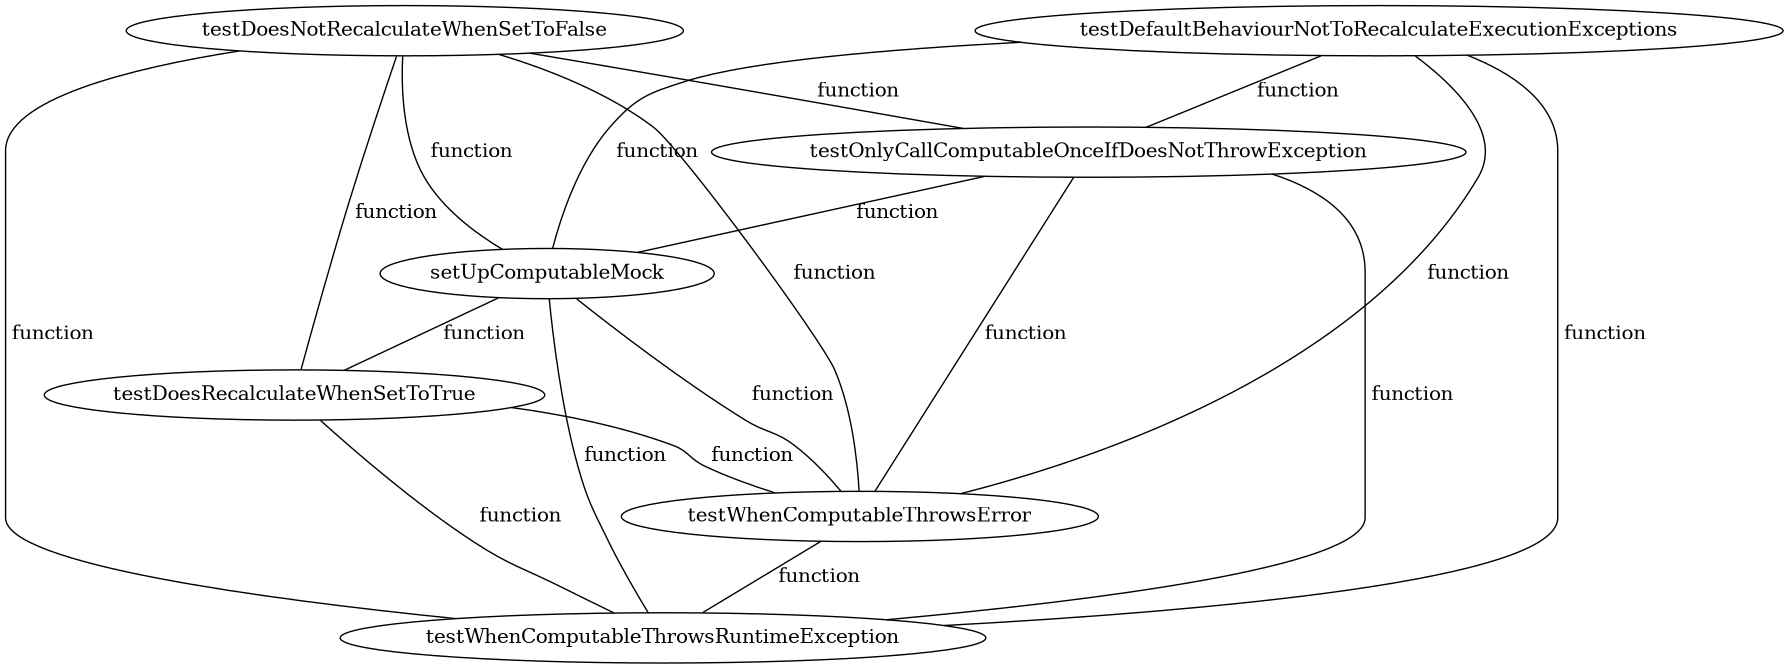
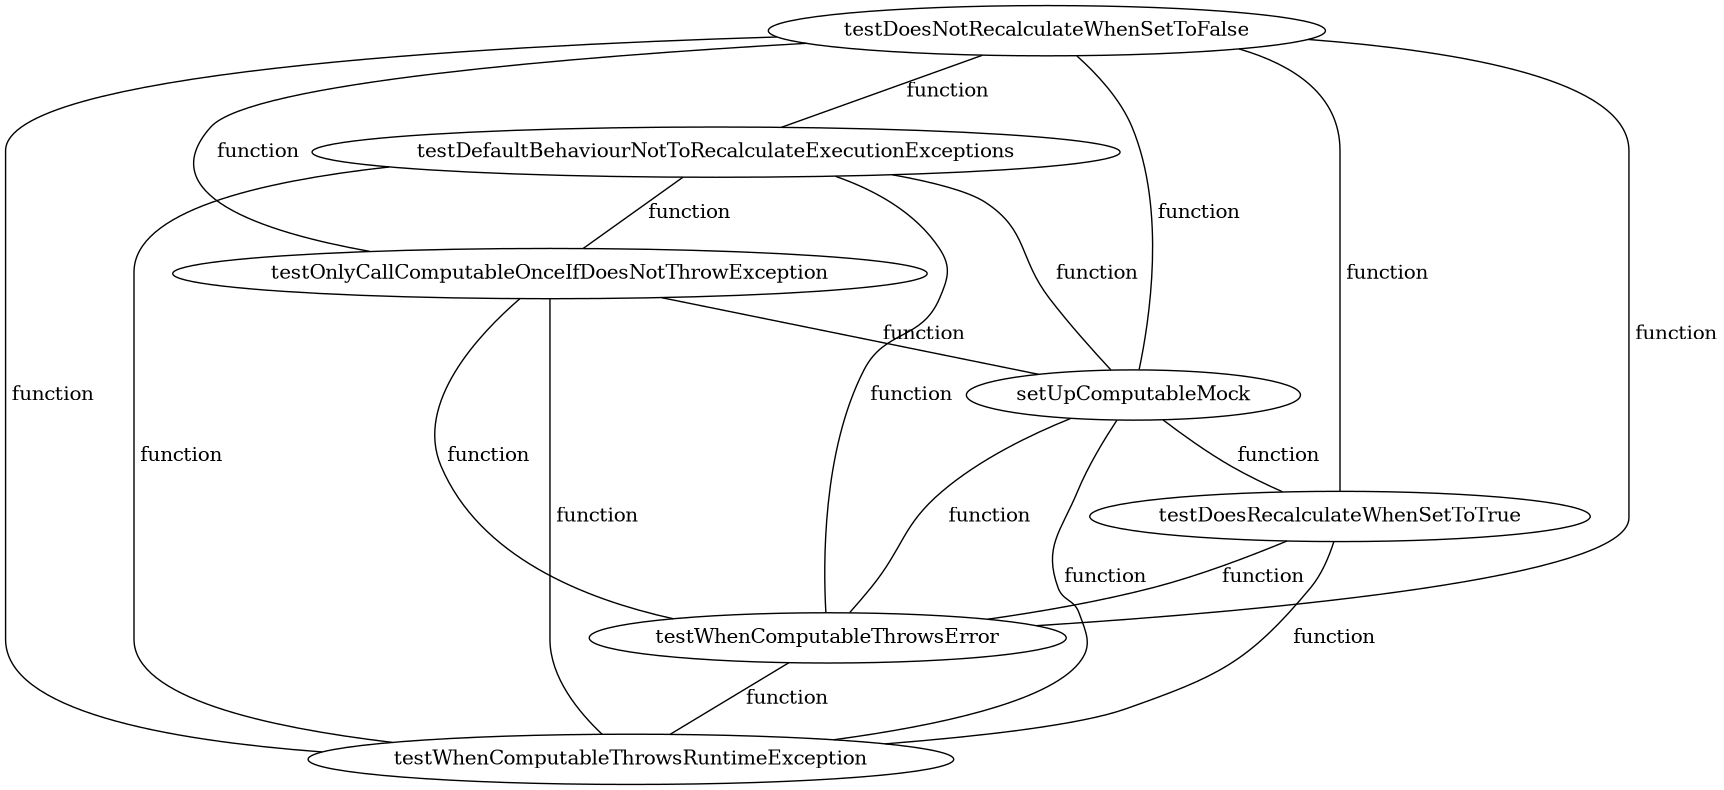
edge "testDoesNotRecalculateWhenSetToFalse" -- "testDefaultBehaviourNotToRecalculateExecutionExceptions": added, label "function"
